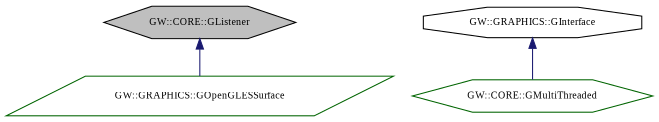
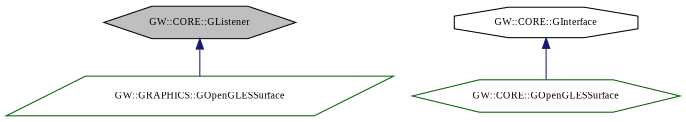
node "GW::GRAPHICS::GInterface": label "GW::GRAPHICS::GInterface" -> "GW::CORE::GInterface"
node "GW::CORE::GMultiThreaded": label "GW::CORE::GMultiThreaded" -> "GW::CORE::GOpenGLESSurface"
